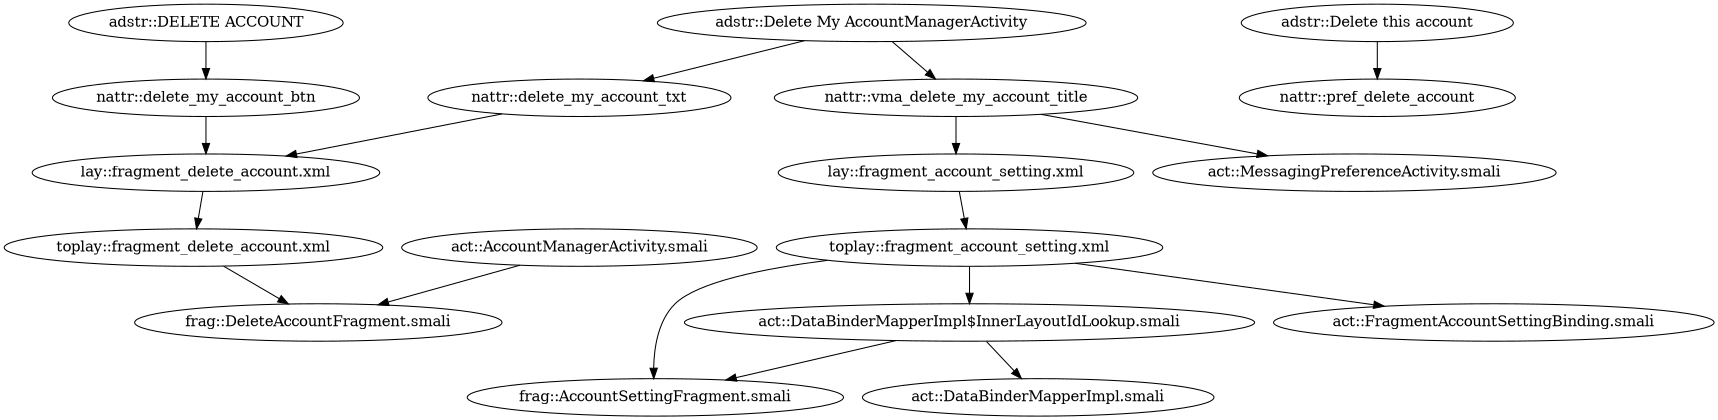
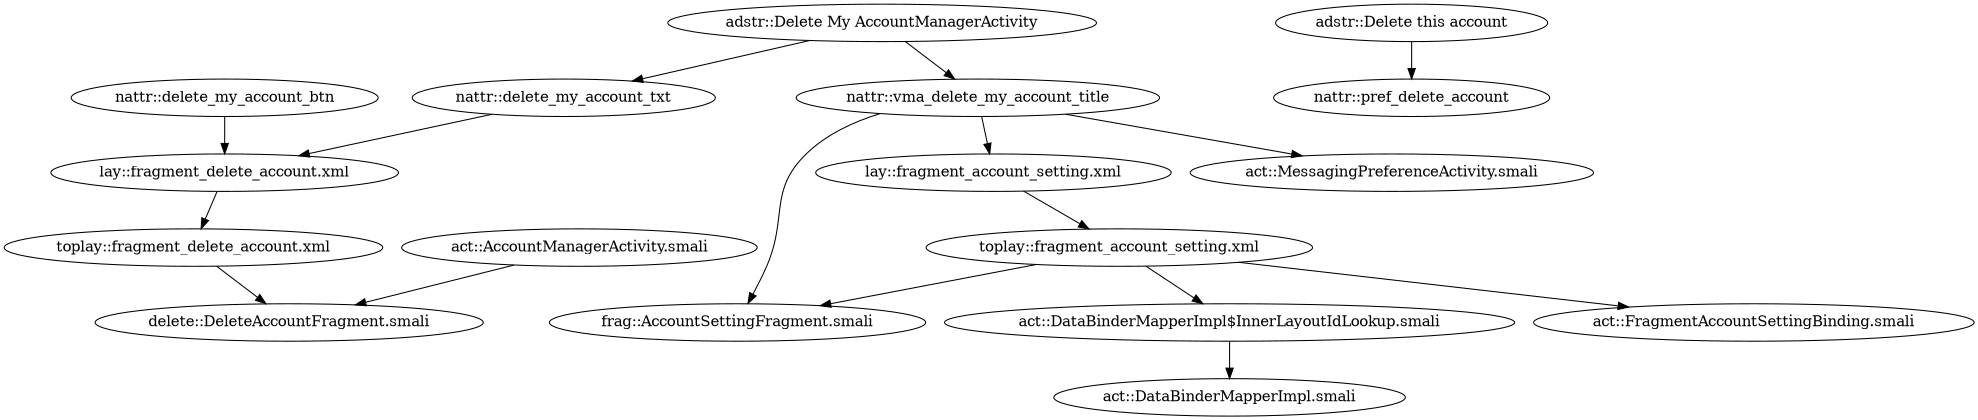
node "adstr::DELETE ACCOUNT": removed
node "frag::DeleteAccountFragment.smali": label "frag::DeleteAccountFragment.smali" -> "delete::DeleteAccountFragment.smali"
edge "act::DataBinderMapperImpl$InnerLayoutIdLookup.smali" -> "frag::AccountSettingFragment.smali": now "nattr::vma_delete_my_account_title" -> "frag::AccountSettingFragment.smali"
